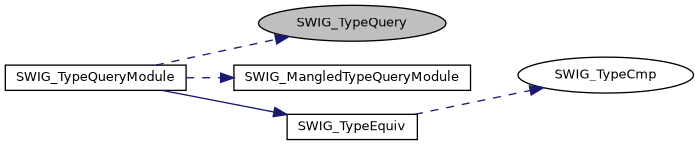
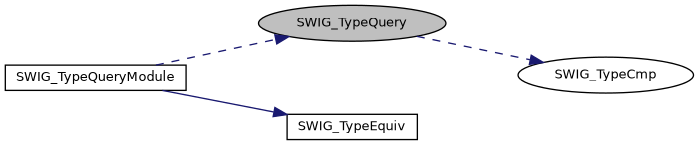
node "SWIG_MangledTypeQueryModule": removed
edge "SWIG_TypeEquiv" -> "SWIG_TypeCmp": now "SWIG_TypeQuery" -> "SWIG_TypeCmp"
